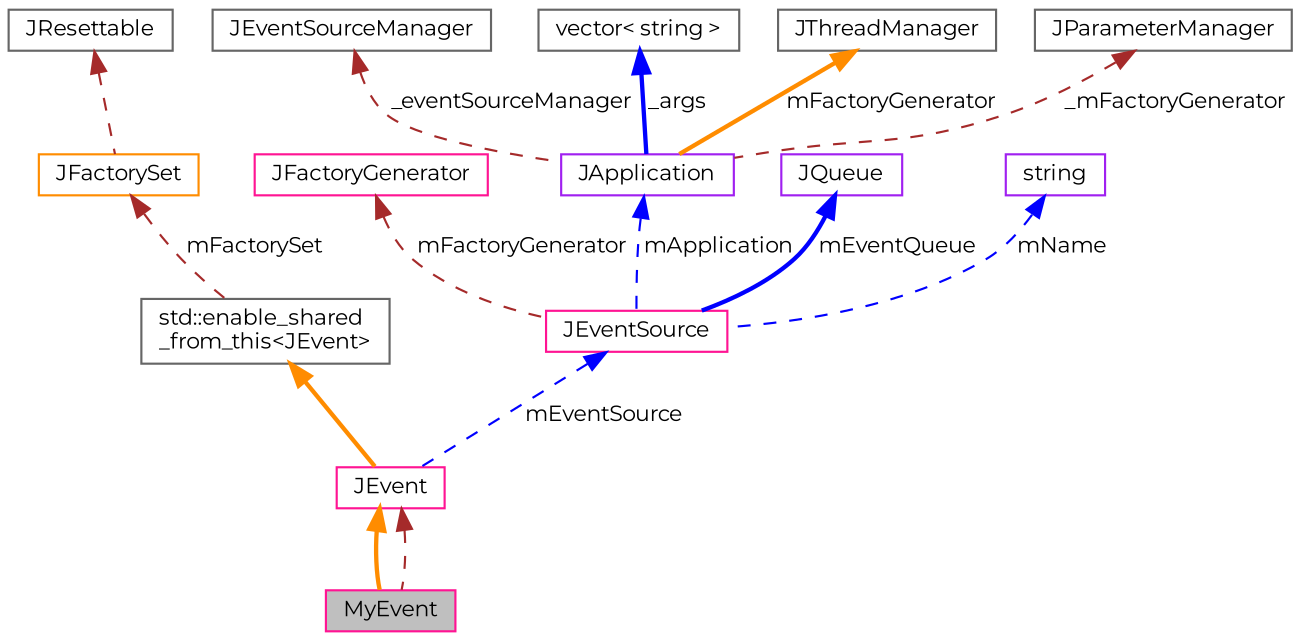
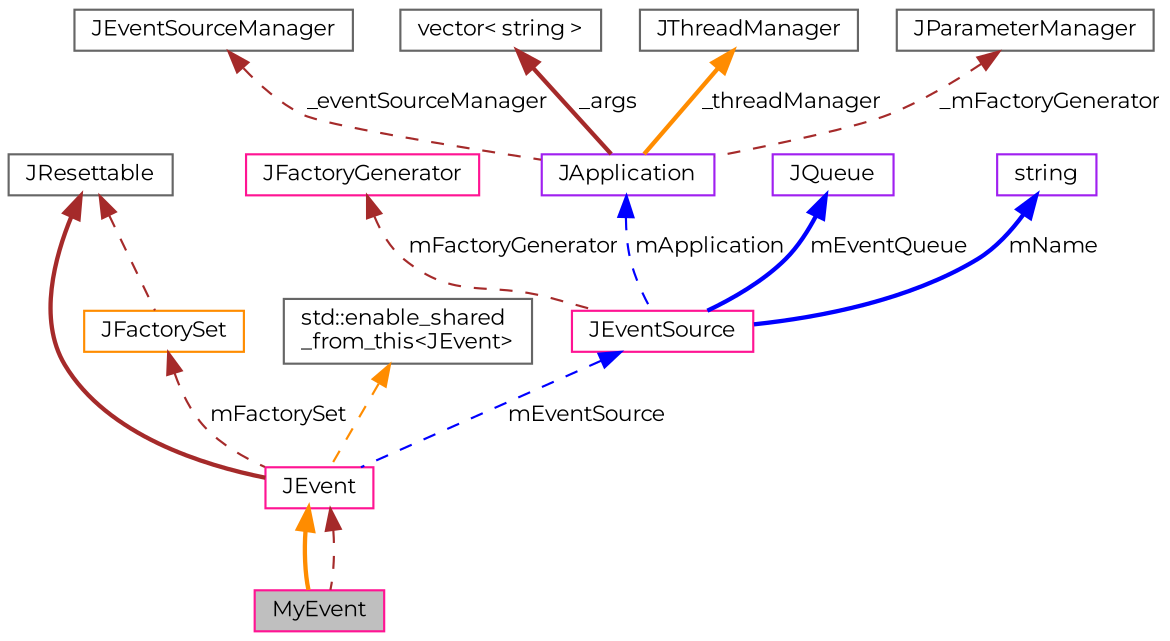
edge "JApplication" -> "JThreadManager": label " mFactoryGenerator" -> " _threadManager"
edge "JApplication" -> "vector< string >": color blue -> brown
edge "std::enable_shared _from_this<JEvent>" -> "JFactorySet": now "JEvent" -> "JFactorySet"
edge "JEventSource" -> "string": style dashed -> bold
edge "JEvent" -> "JResettable": added
edge "JEvent" -> "std::enable_shared _from_this<JEvent>": style bold -> dashed
